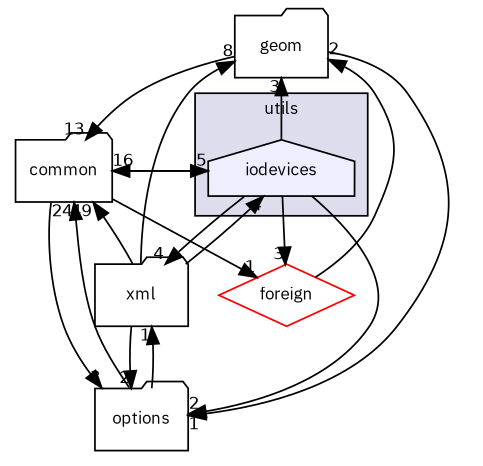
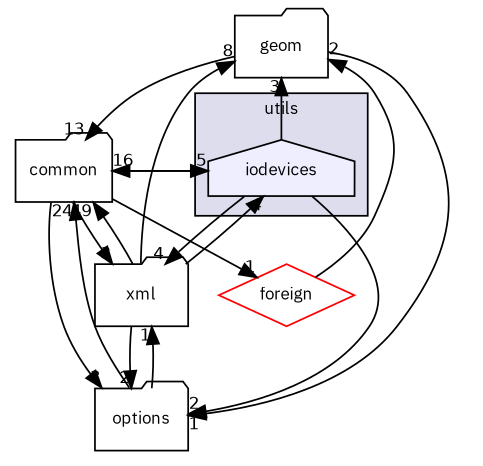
edge "iodevices" -> "foreign": removed
edge "common" -> "xml": added
